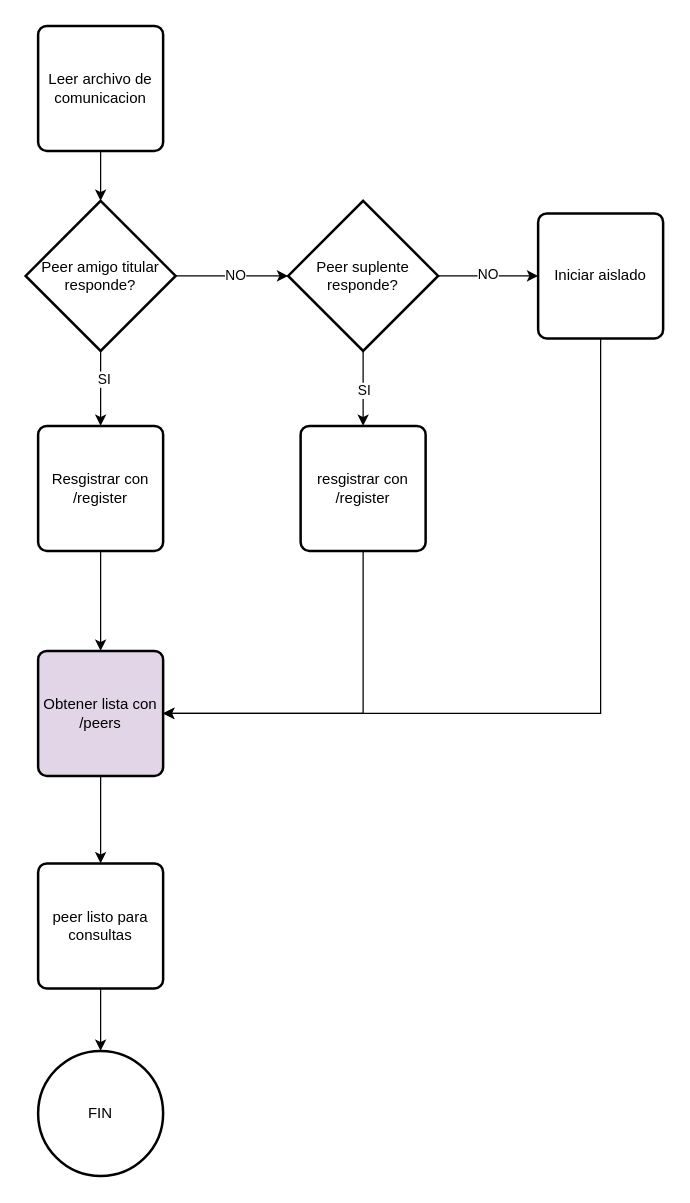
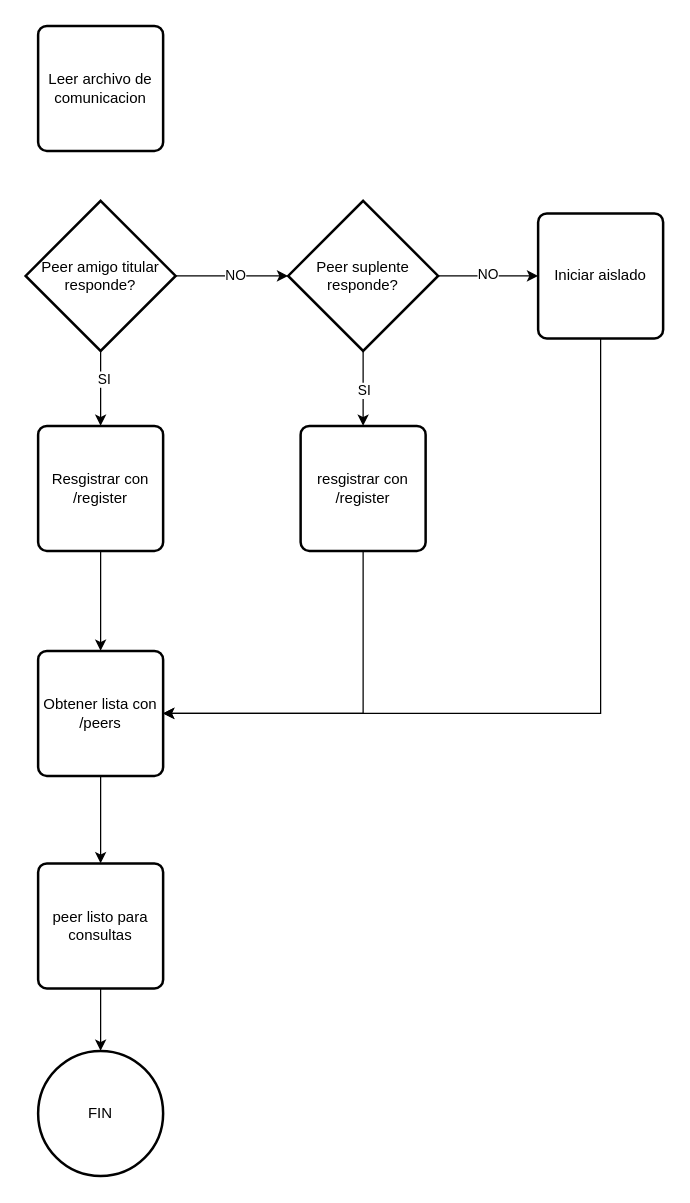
edge "Leer archivo de comunicacion" -> "Peer amigo titular responde?": removed
node "Obtener lista con /peers": fillcolor #e1d5e7 -> #ffffff
